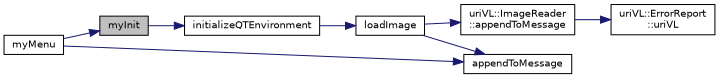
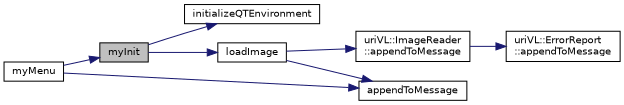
node "uriVL::ErrorReport ::uriVL": label "uriVL::ErrorReport ::uriVL" -> "uriVL::ErrorReport ::appendToMessage"
edge "initializeQTEnvironment" -> "loadImage": now "myInit" -> "loadImage"
